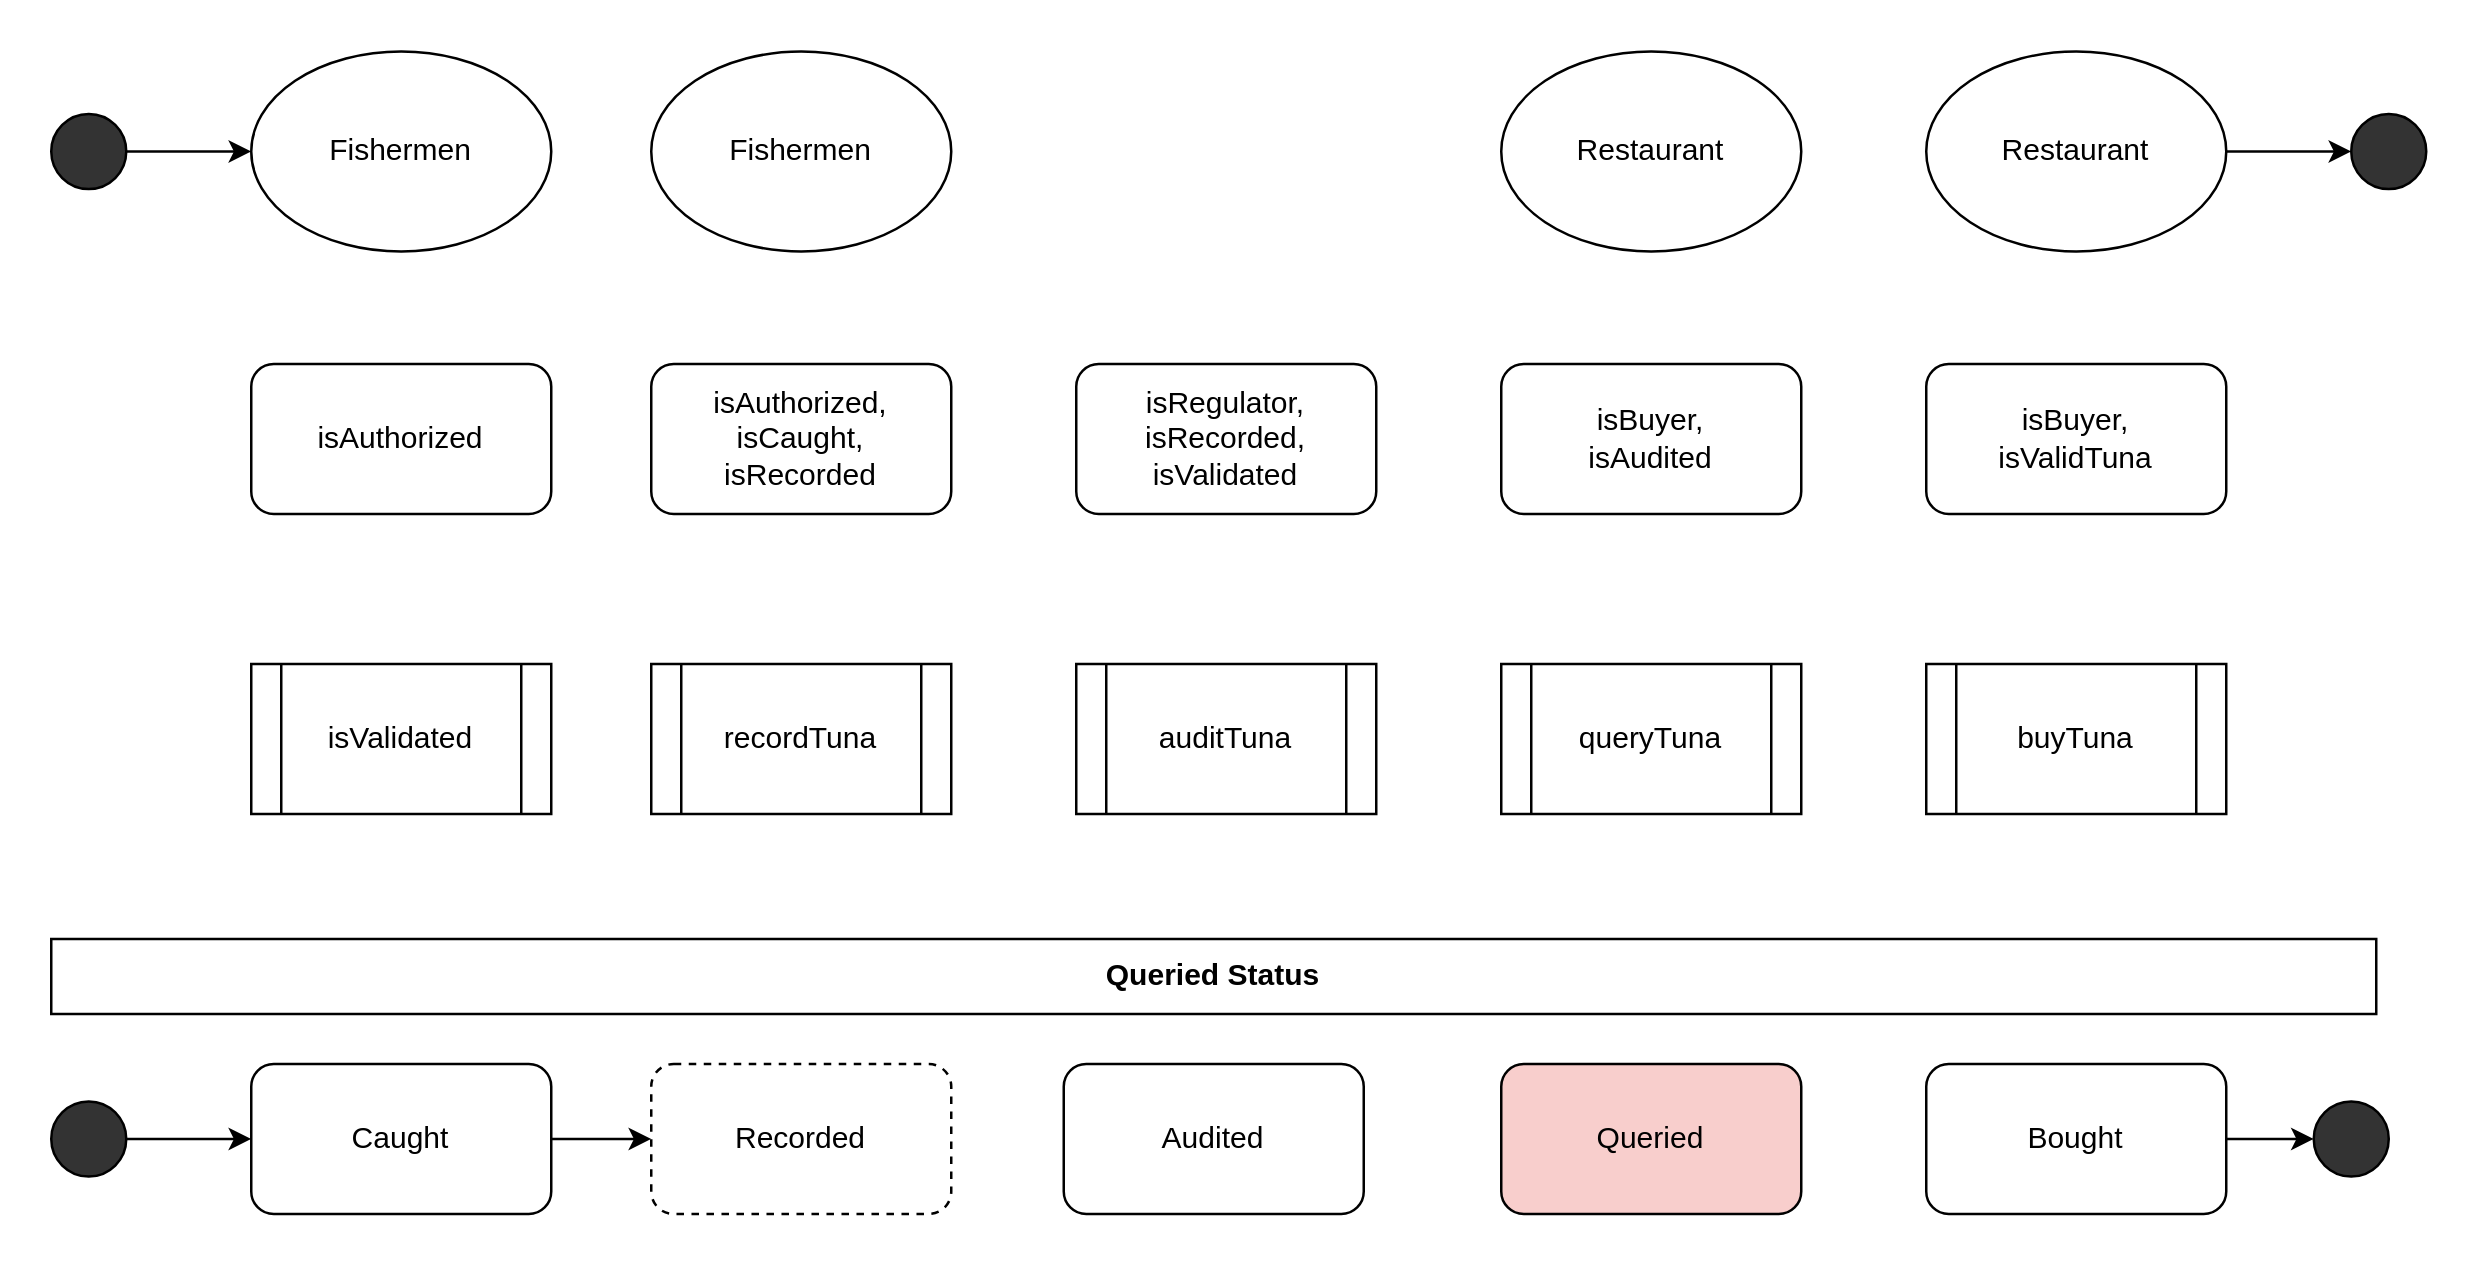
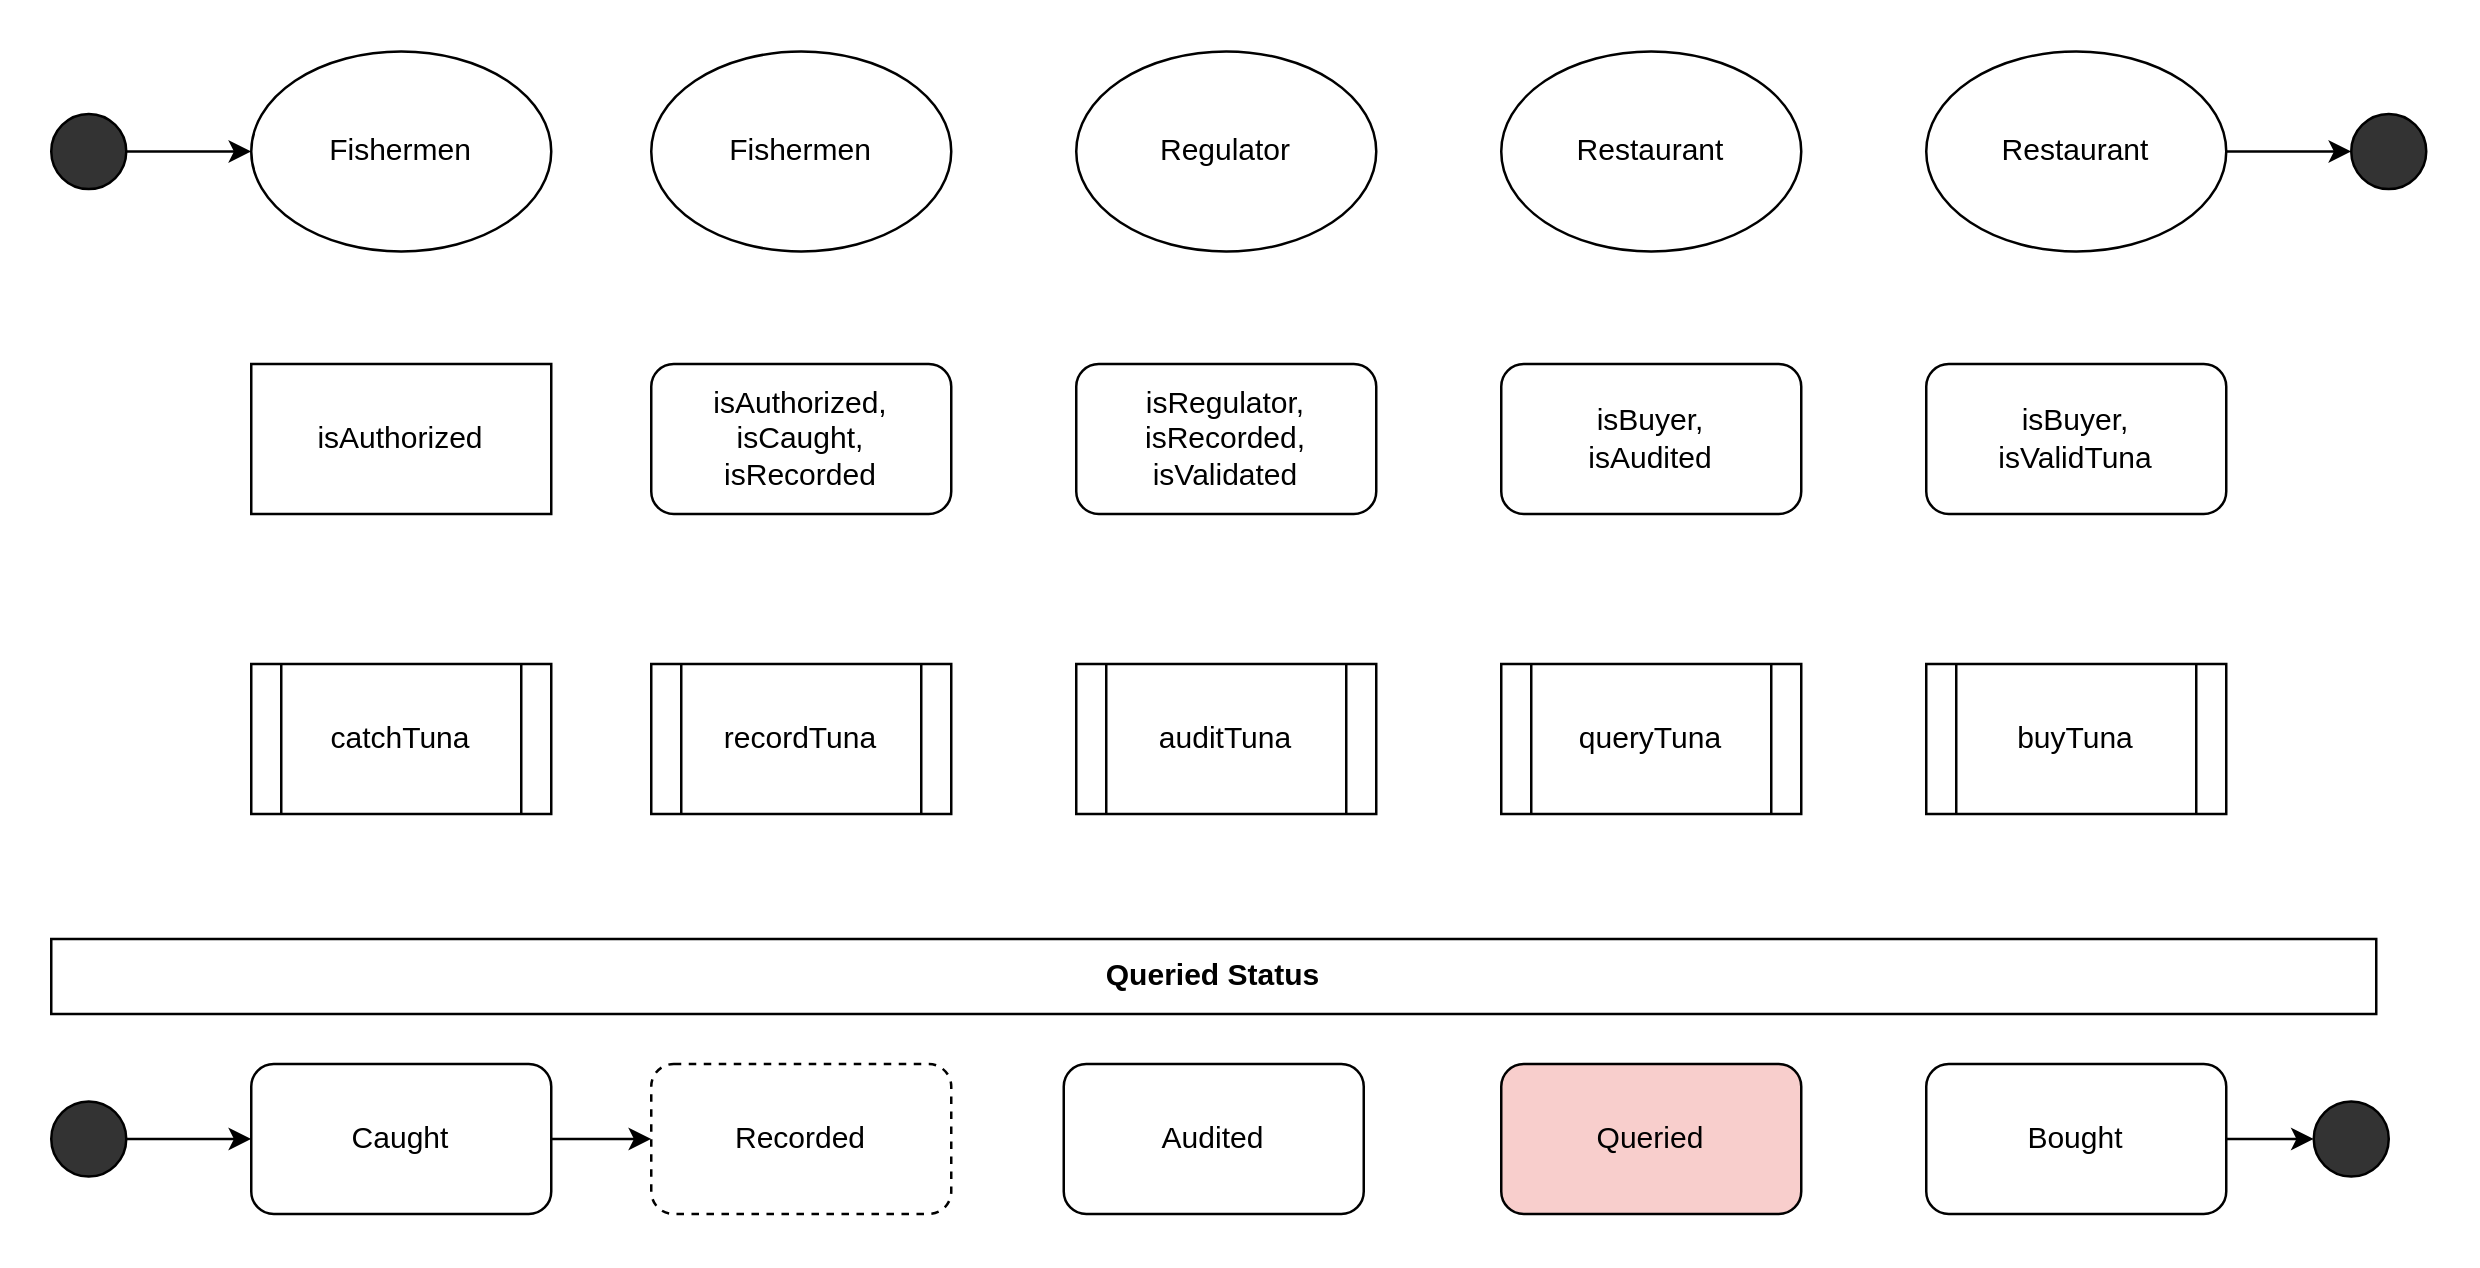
node "Regulator": added
node "isAuthorized": shape rounded rectangle -> rectangle
node "isValidated": label "isValidated" -> "catchTuna"
